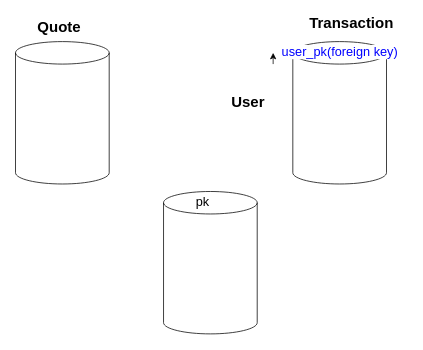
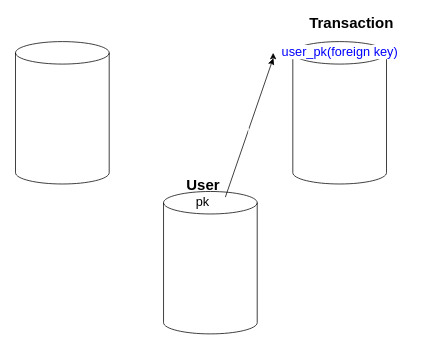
node "Quote": removed
node "User": moved (248, 102) -> (203, 184)
edge "pk" -> "user_pk(foreign key)": added
